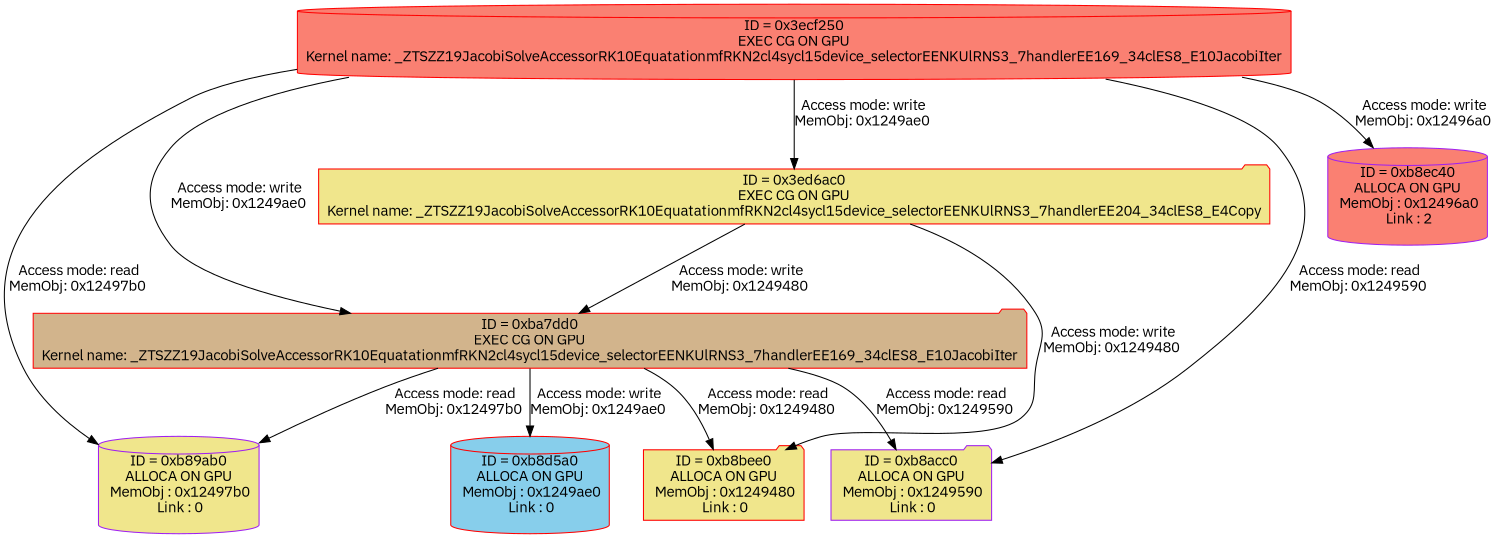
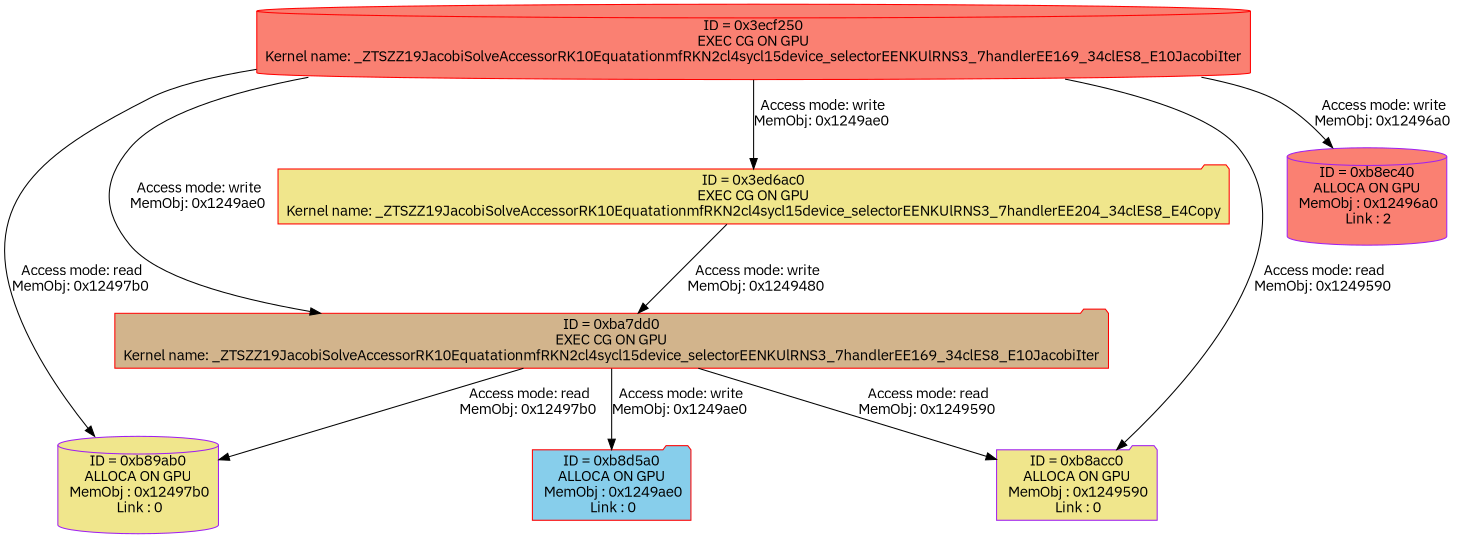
node "ID = 0xb8d5a0 ALLOCA ON GPU MemObj : 0x1249ae0 Link : 0": shape cylinder -> folder
node "ID = 0xb8bee0 ALLOCA ON GPU MemObj : 0x1249480 Link : 0": removed
